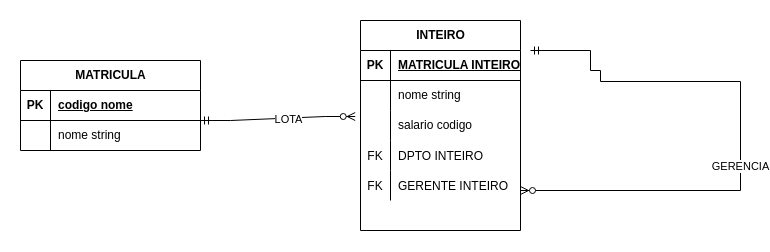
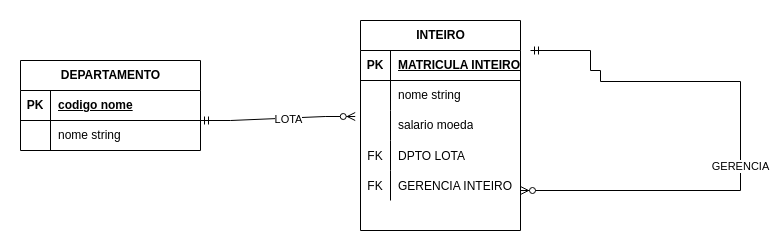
node "MATRICULA": label "MATRICULA" -> "DEPARTAMENTO"
node "salario codigo": label "salario codigo" -> "salario moeda"
node "DPTO INTEIRO": label "DPTO INTEIRO" -> "DPTO LOTA"
node "GERENTE INTEIRO": label "GERENTE INTEIRO" -> "GERENCIA INTEIRO"
